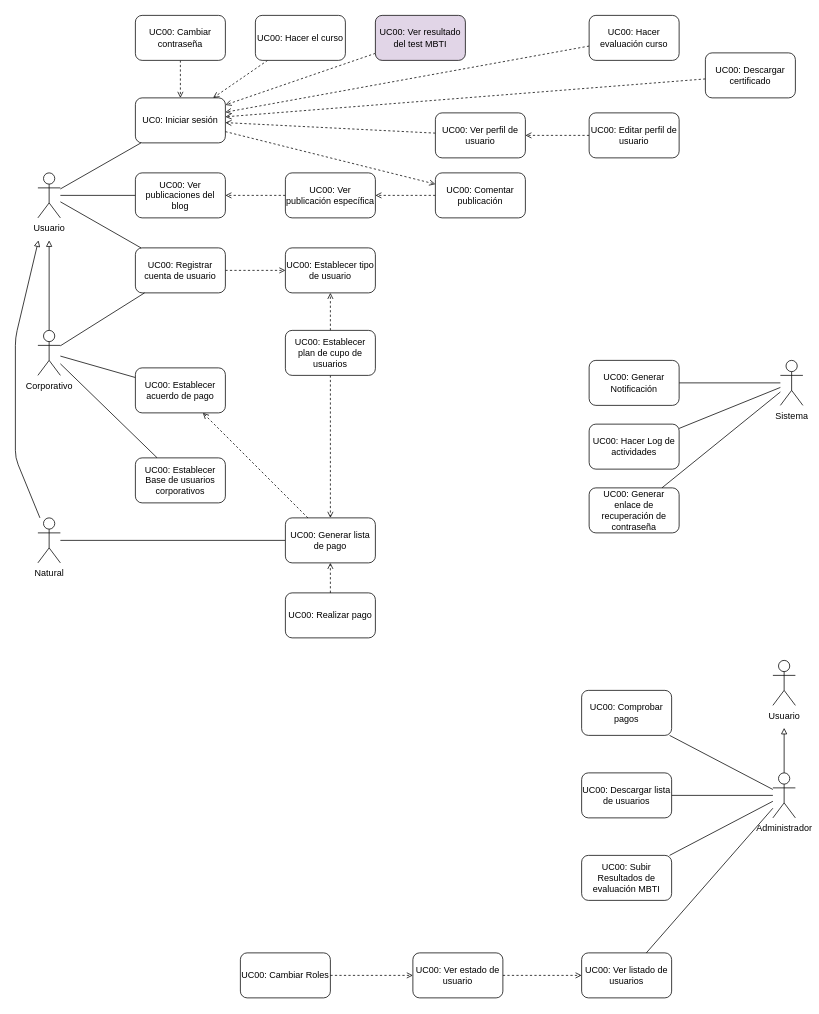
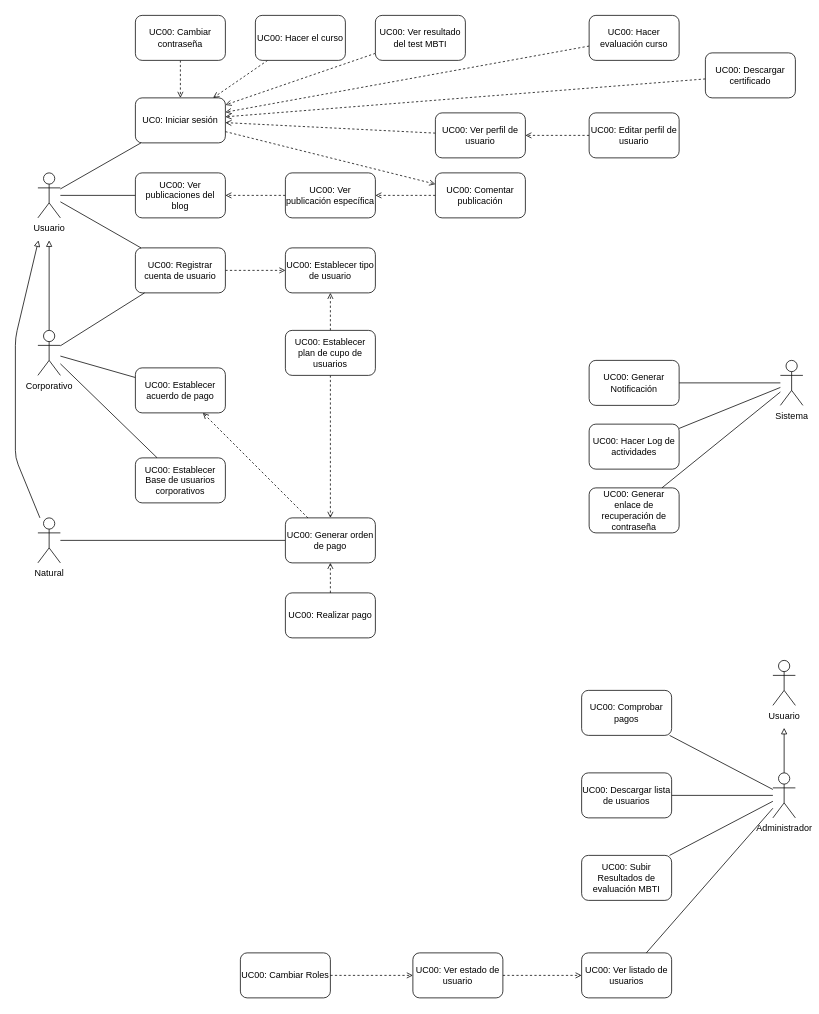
node "UC00: Ver resultado del test MBTI": fillcolor #e1d5e7 -> #ffffff
node "UC00: Generar lista de pago": label "UC00: Generar lista de pago" -> "UC00: Generar orden de pago"
